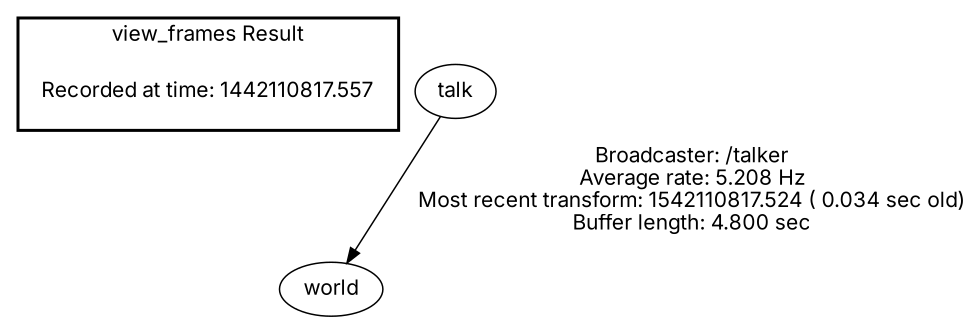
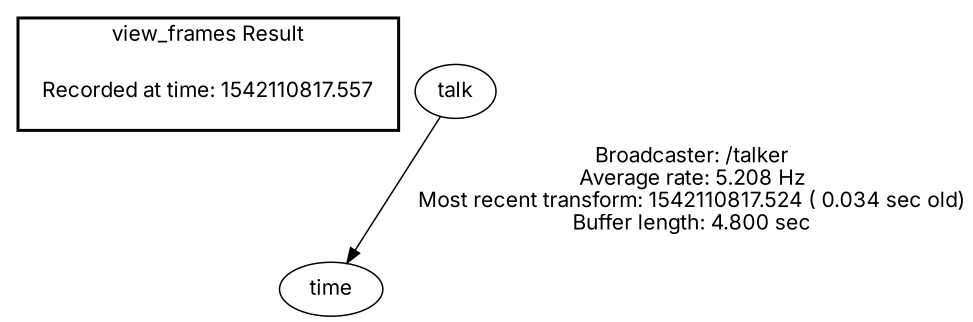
node "Recorded at time: 1442110817.557": label "Recorded at time: 1442110817.557" -> "Recorded at time: 1542110817.557"
node "world": label "world" -> "time"
